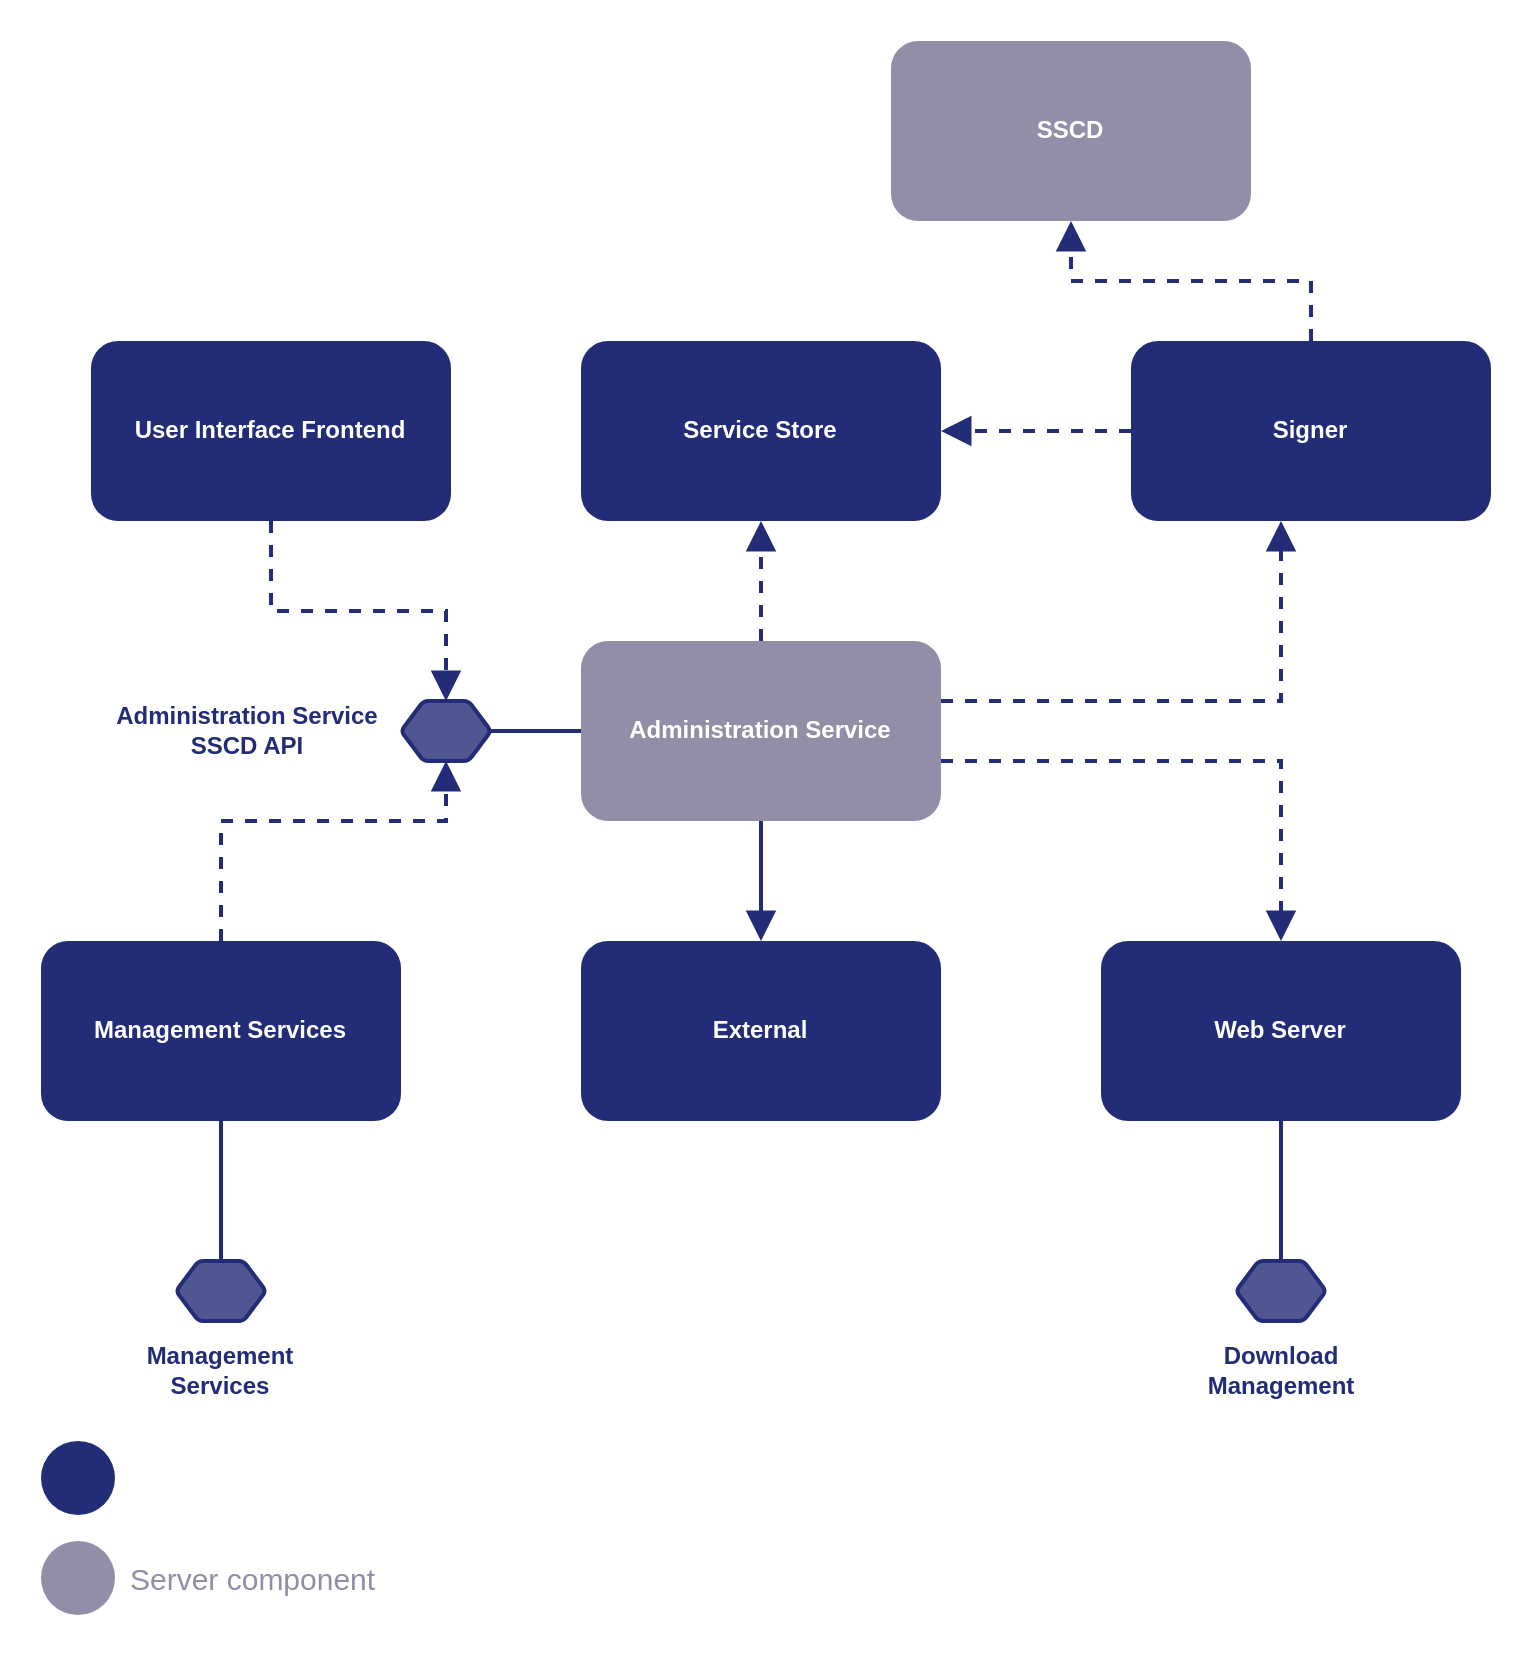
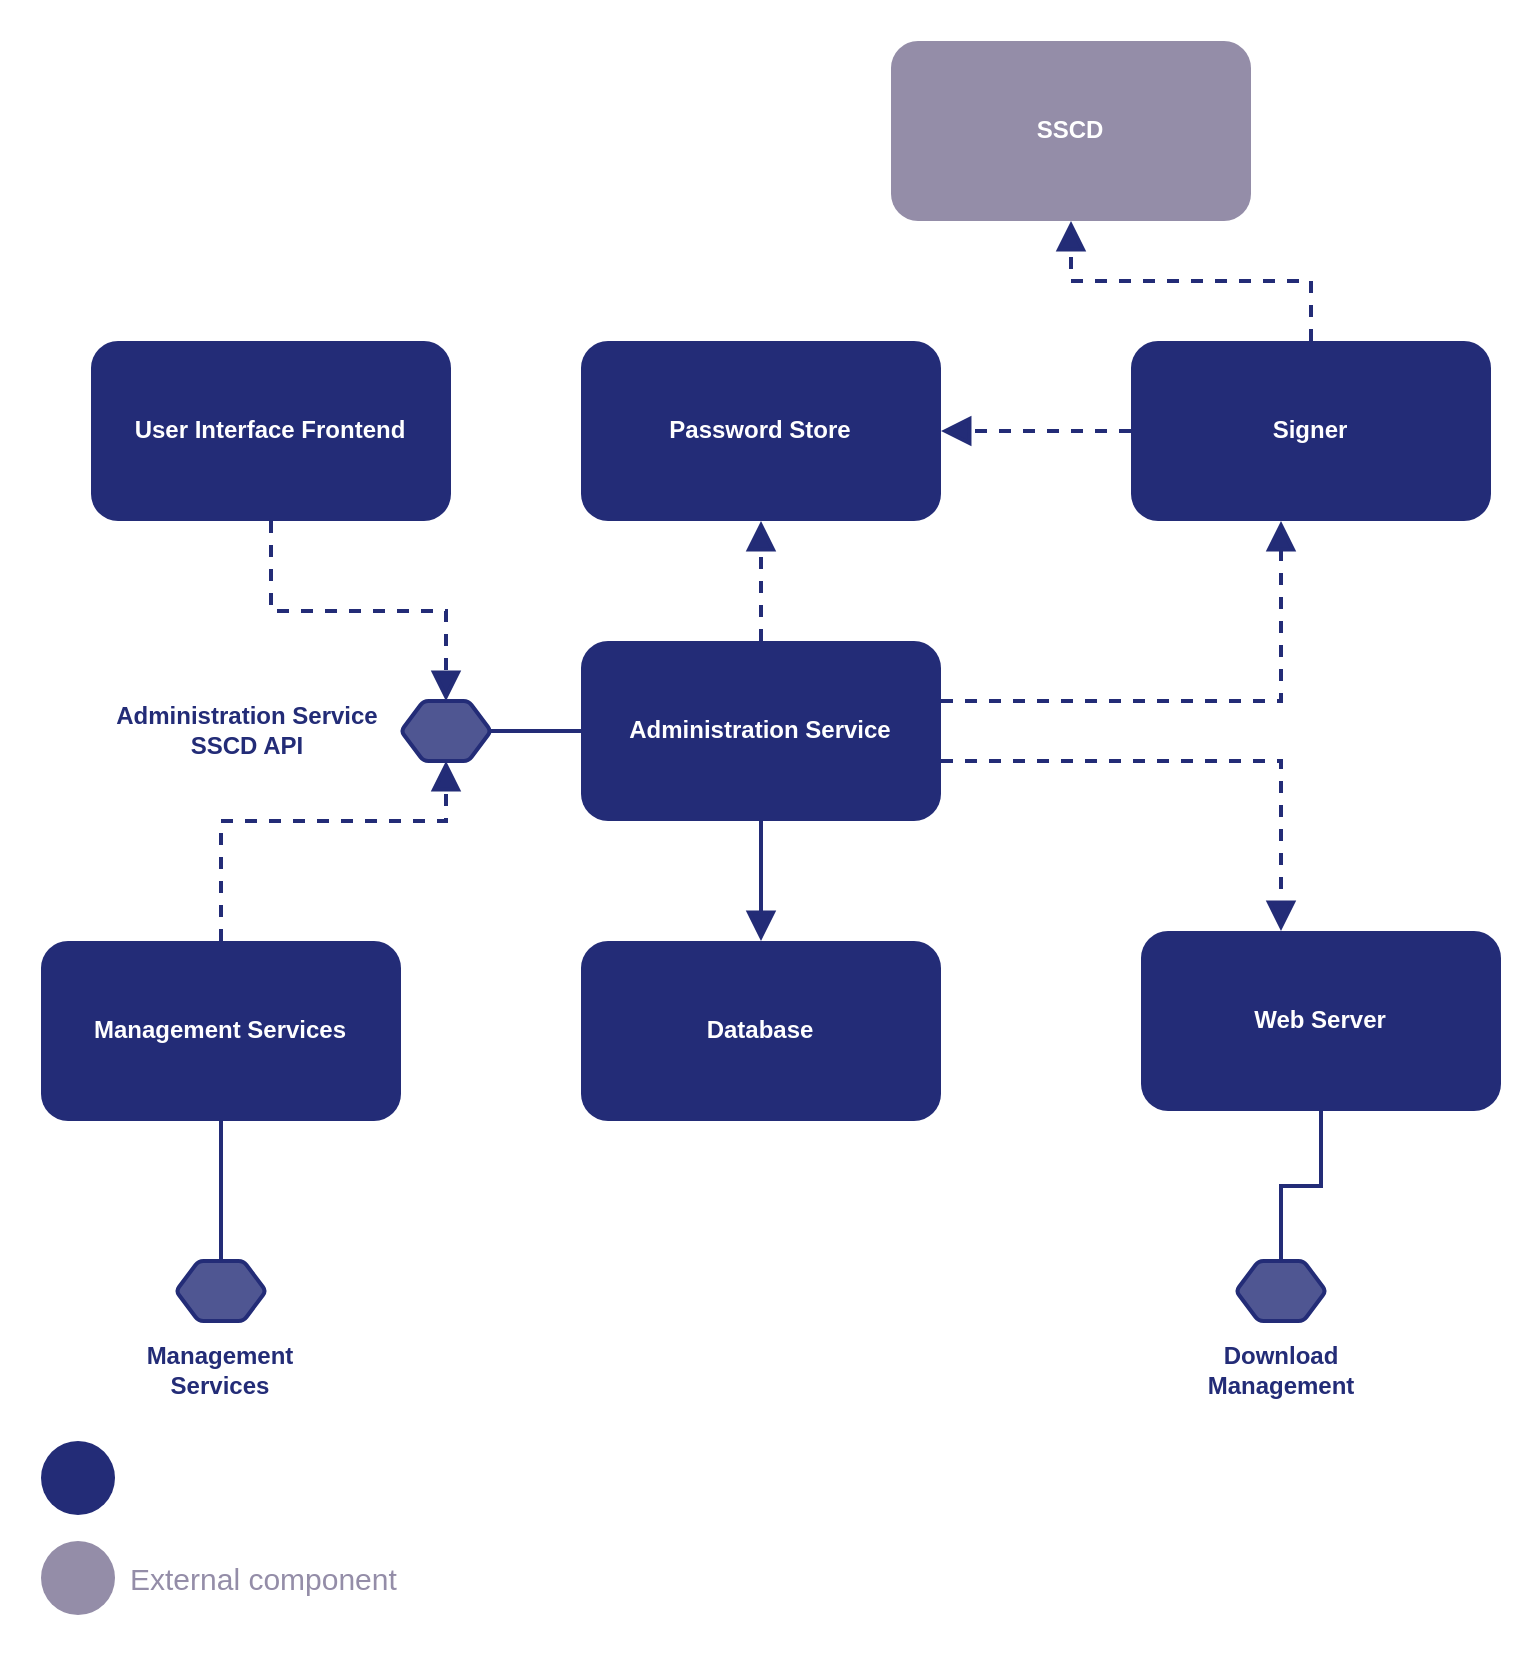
node "Service Store": label "Service Store" -> "Password Store"
node "Administration Service": fillcolor #948da8 -> #232c77
node "External": label "External" -> "Database"
node "Web Server": moved (1281, 1031) -> (1321, 1021)
node "Server component": label "Server component" -> "External component"
